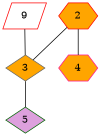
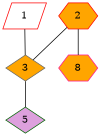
node "9": label "9" -> "1"
node "4": label "4" -> "8"
